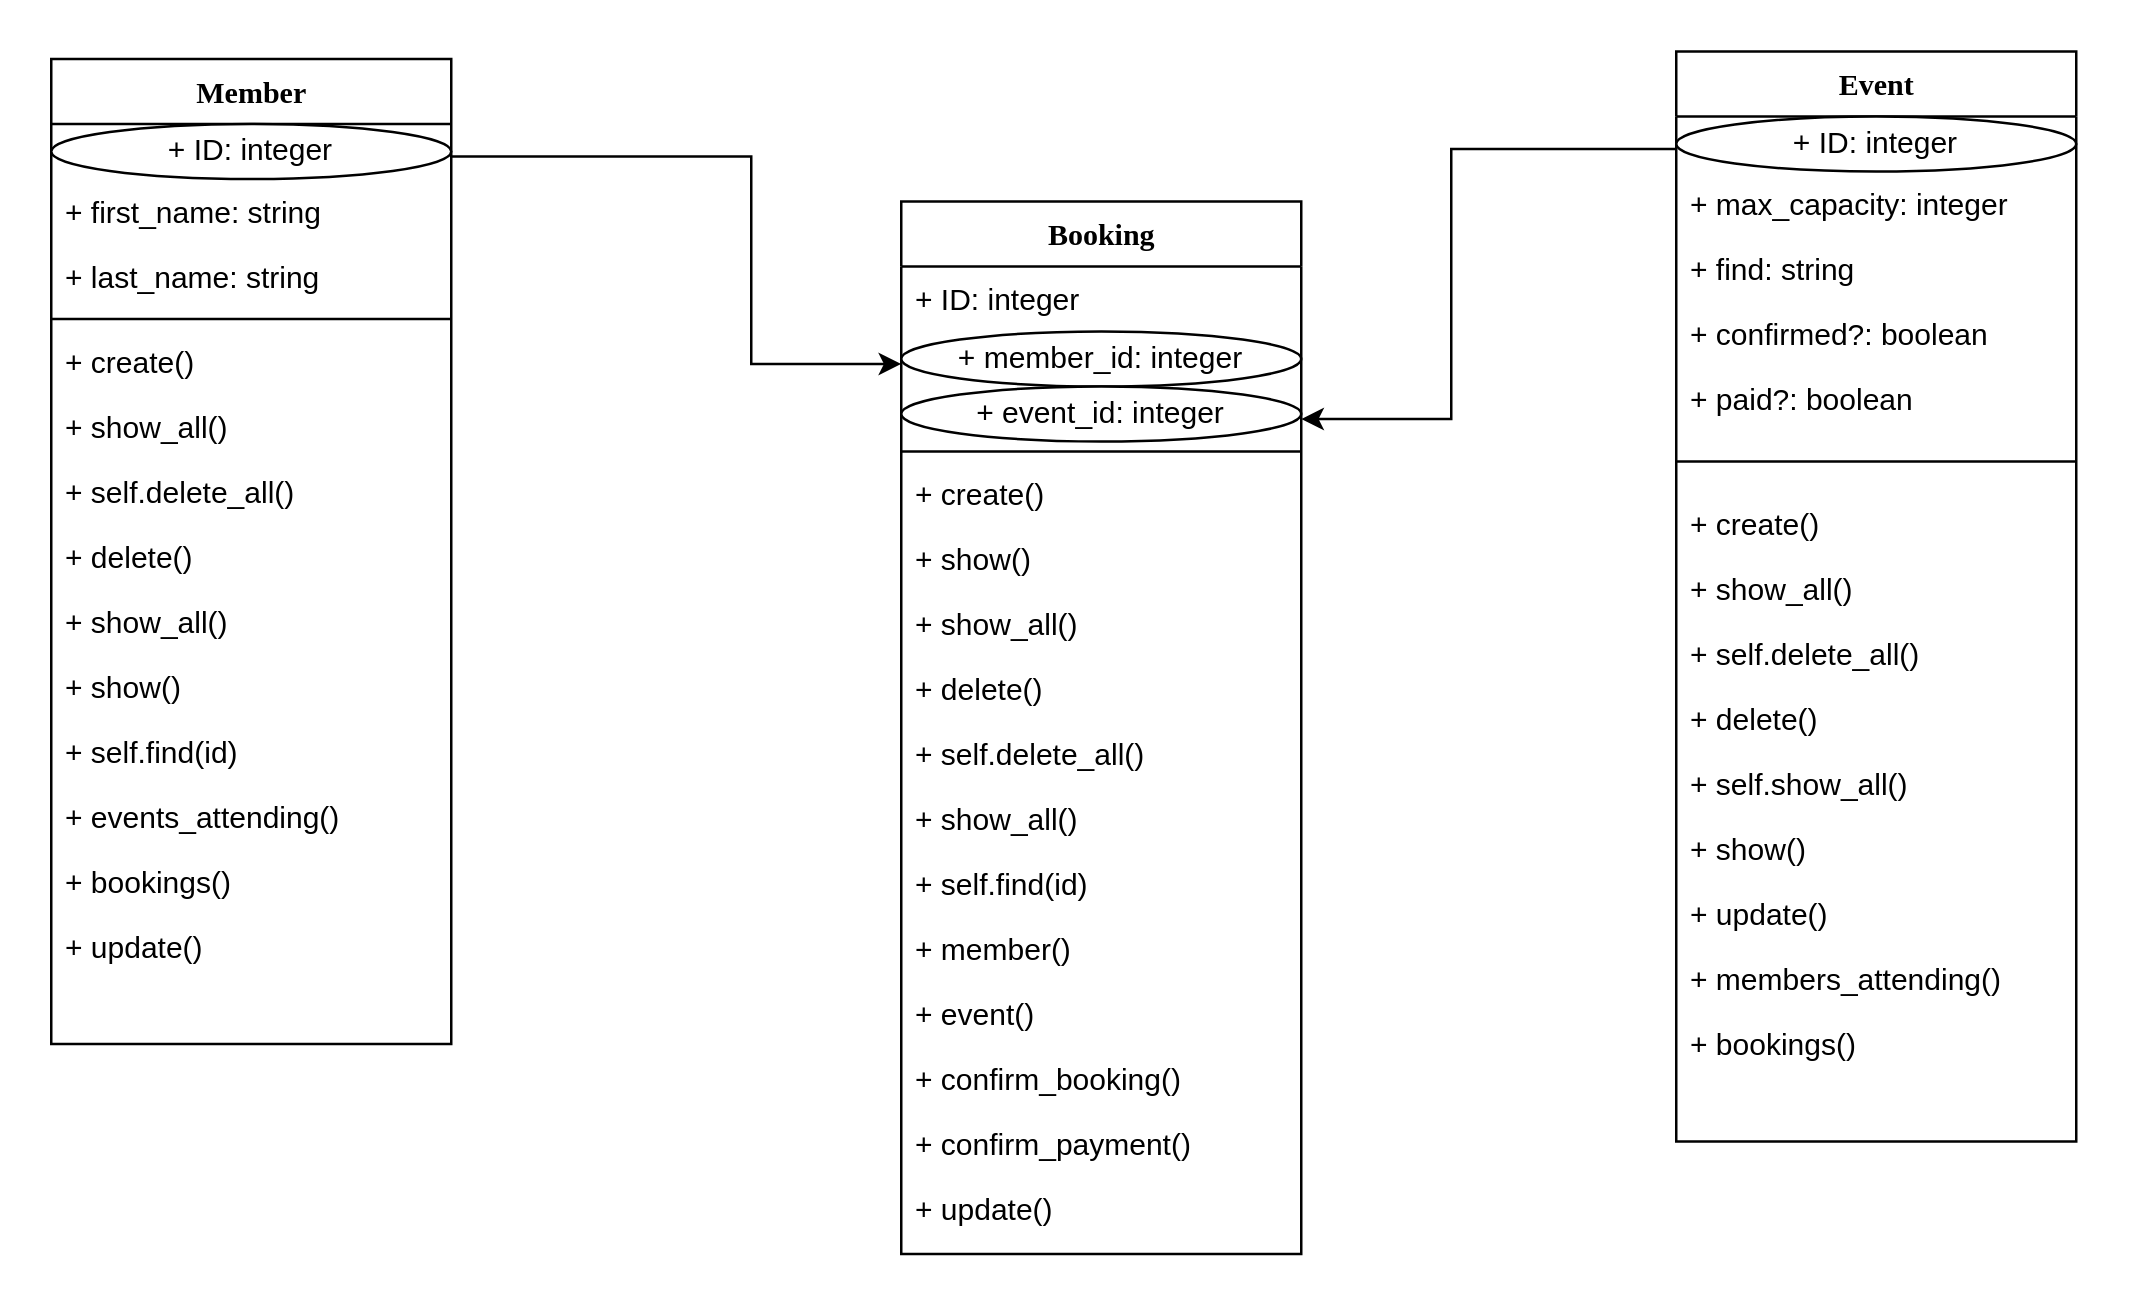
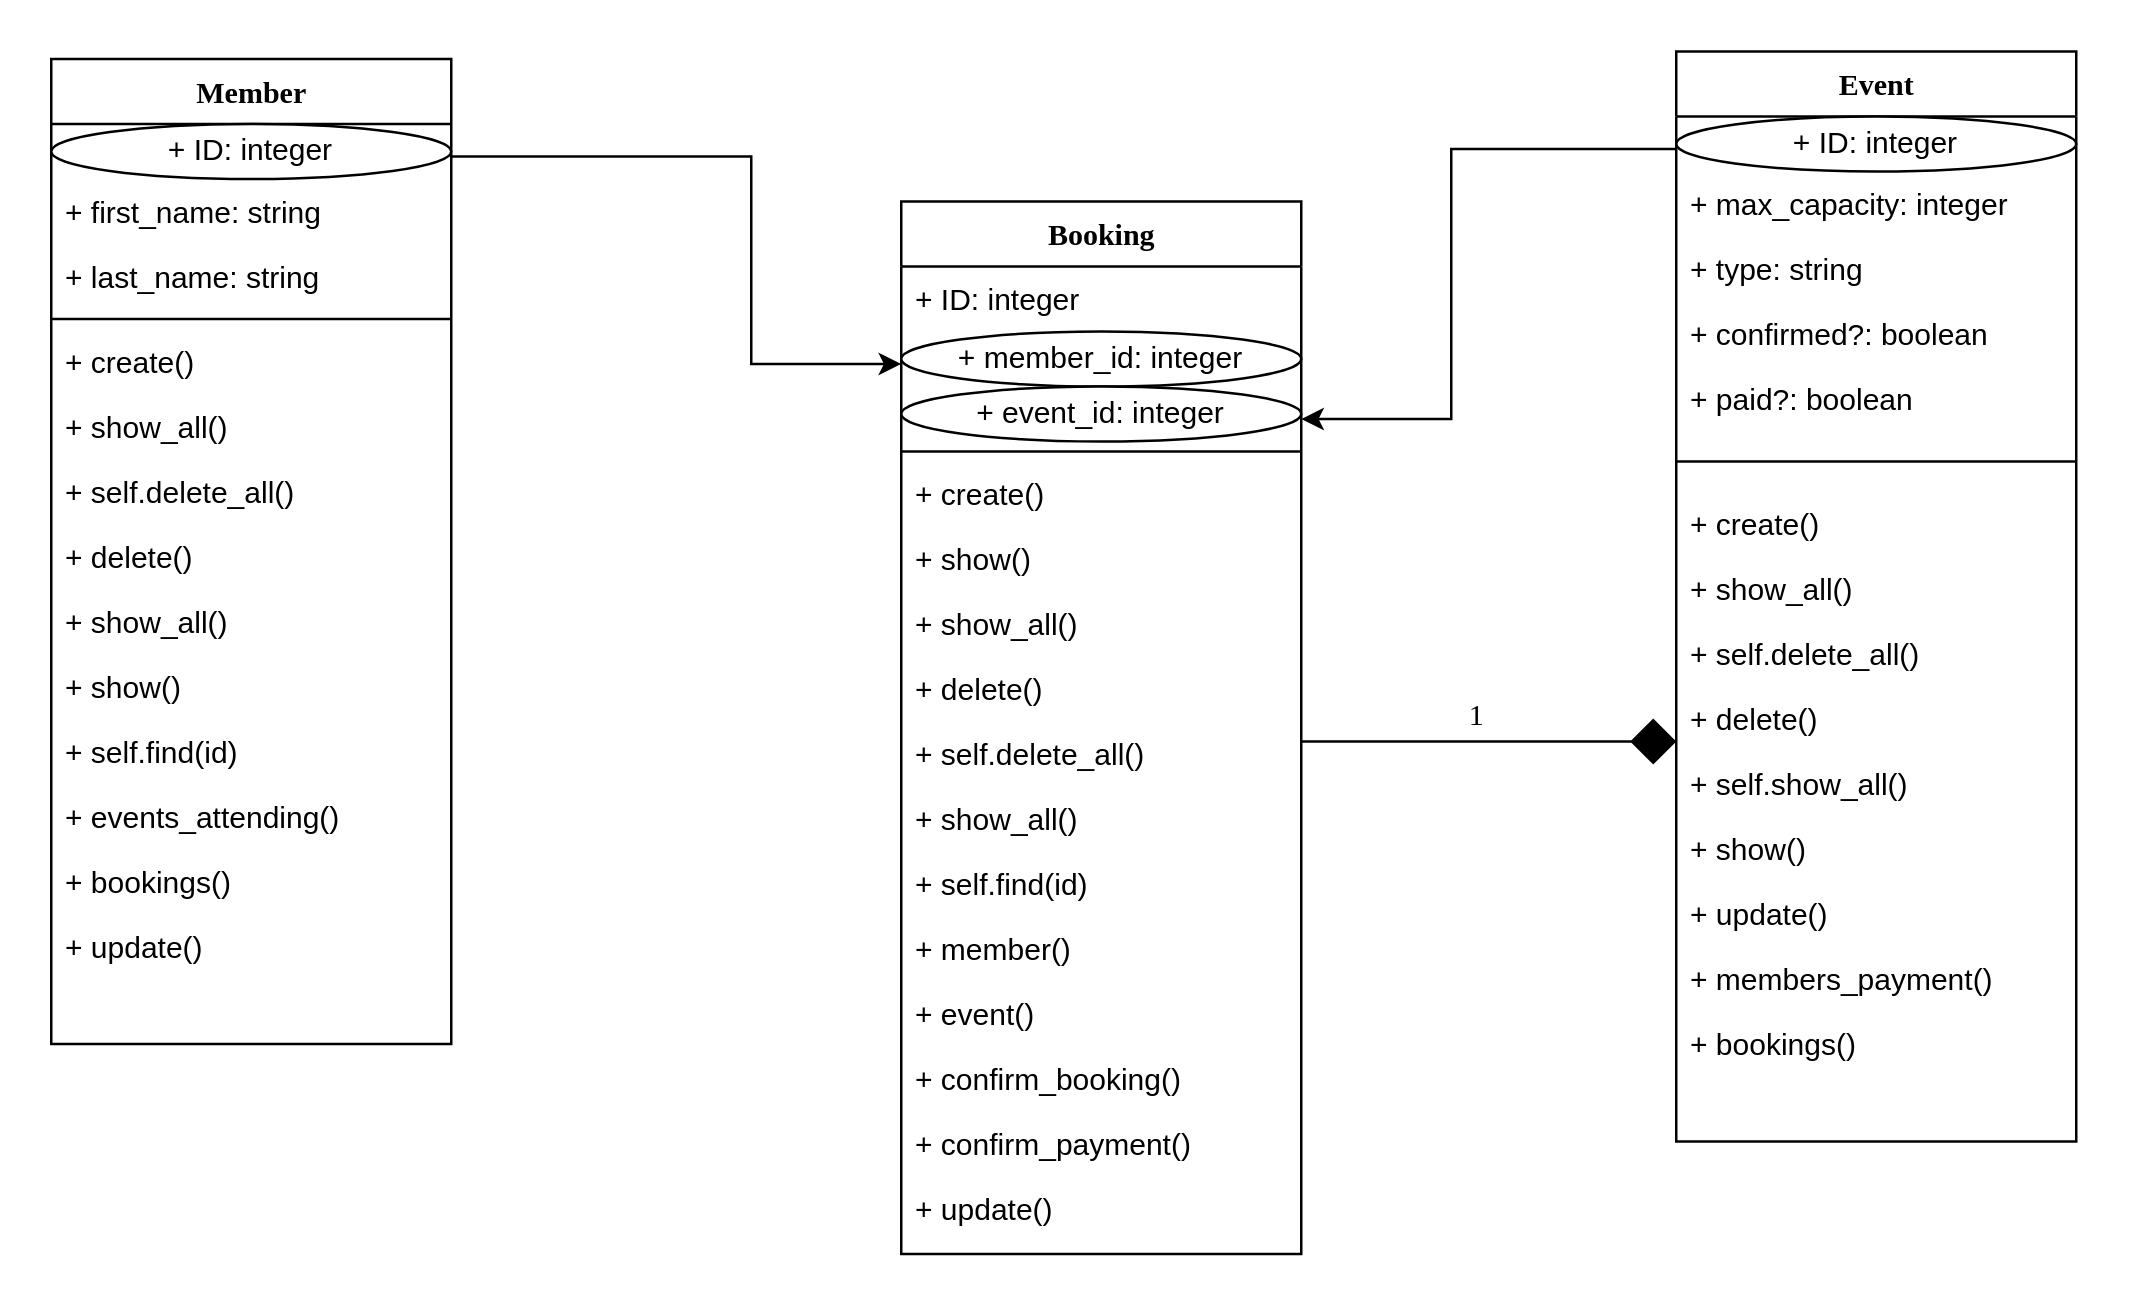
node "+ find: string": label "+ find: string" -> "+ type: string"
edge "Booking" -> "Event": added, label "1"
node "+ members_attending()": label "+ members_attending()" -> "+ members_payment()"
